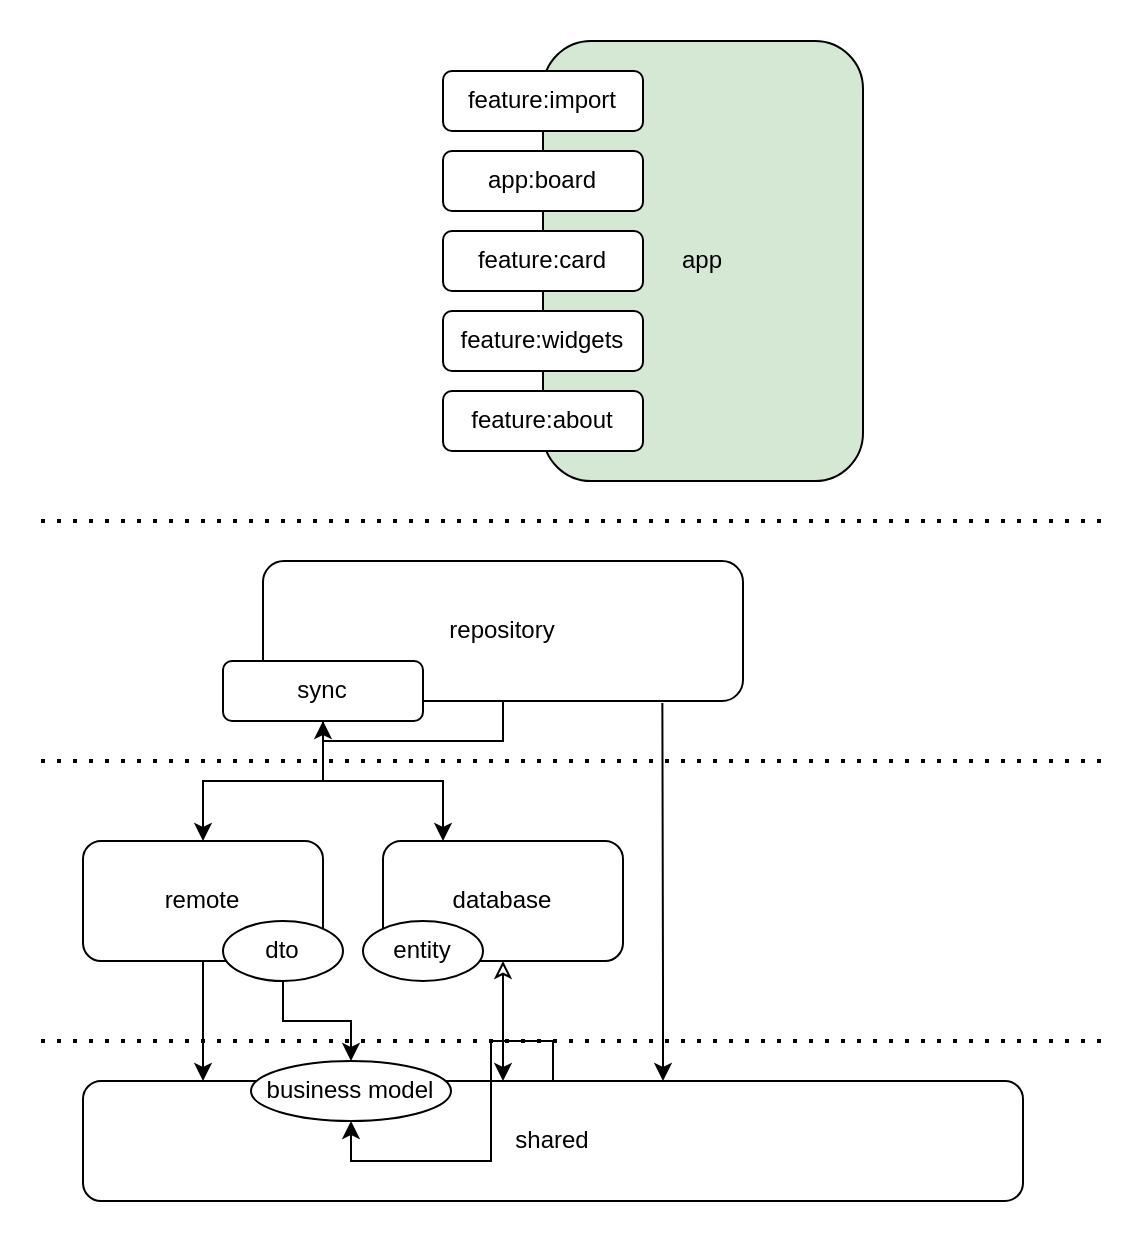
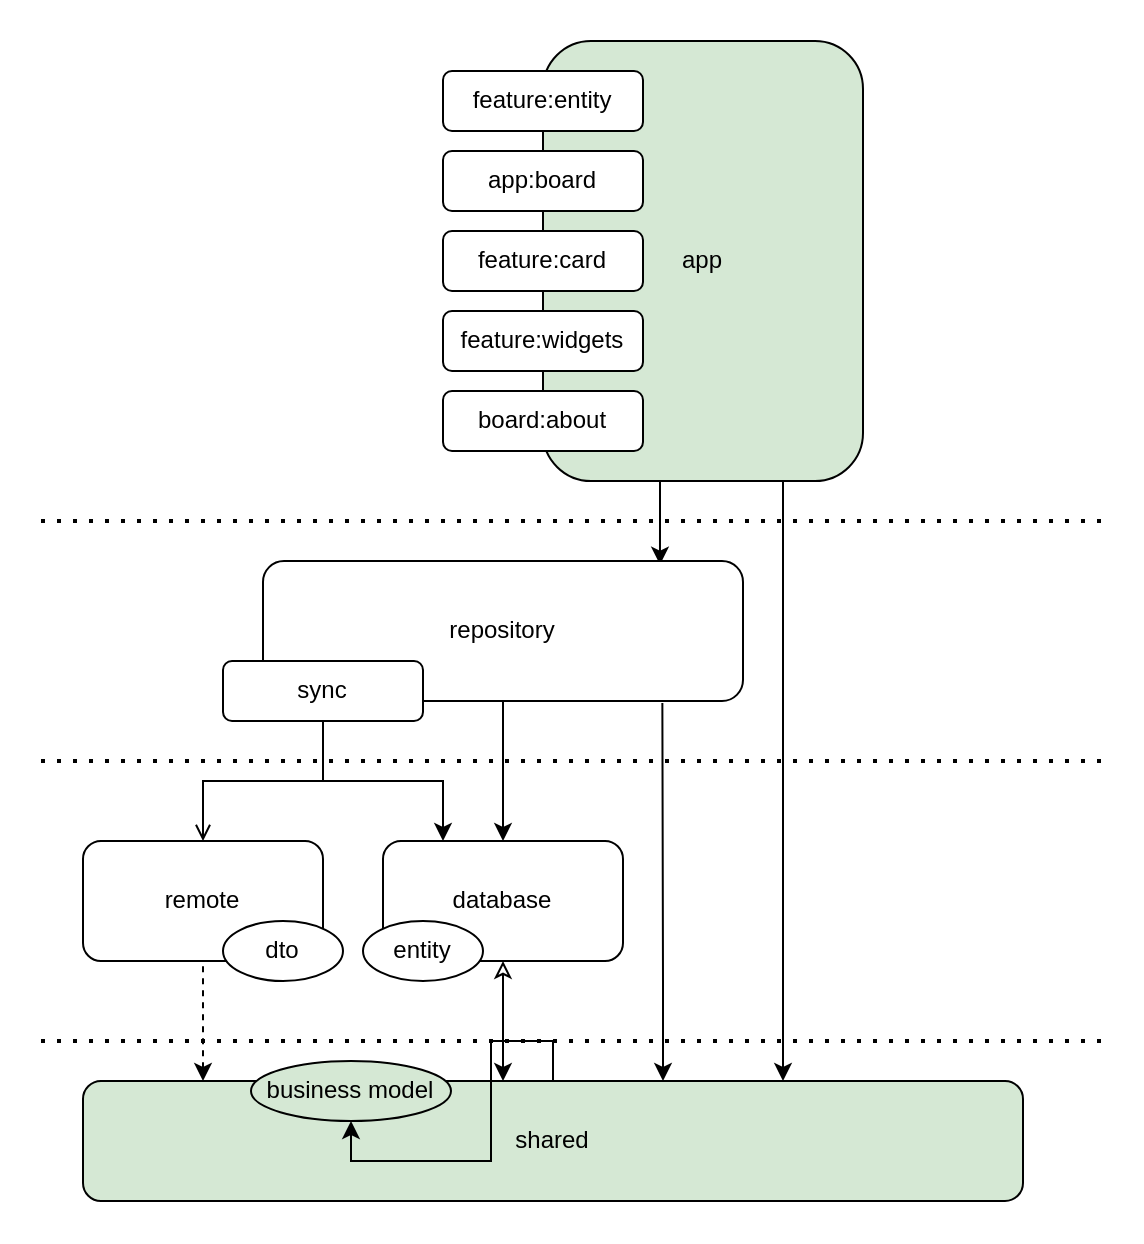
node "feature:import": label "feature:import" -> "feature:entity"
node "feature:about": label "feature:about" -> "board:about"
edge "app" -> "repository": added
edge "repository" -> "sync": now "repository" -> "database"
edge "app" -> "shared": added
edge "sync" -> "remote": arrowhead classic -> open
edge "remote" -> "shared": style solid -> dashed
edge "dto" -> "business model": removed
node "business model": fillcolor #ffffff -> #d5e8d4
node "shared": fillcolor #ffffff -> #d5e8d4
